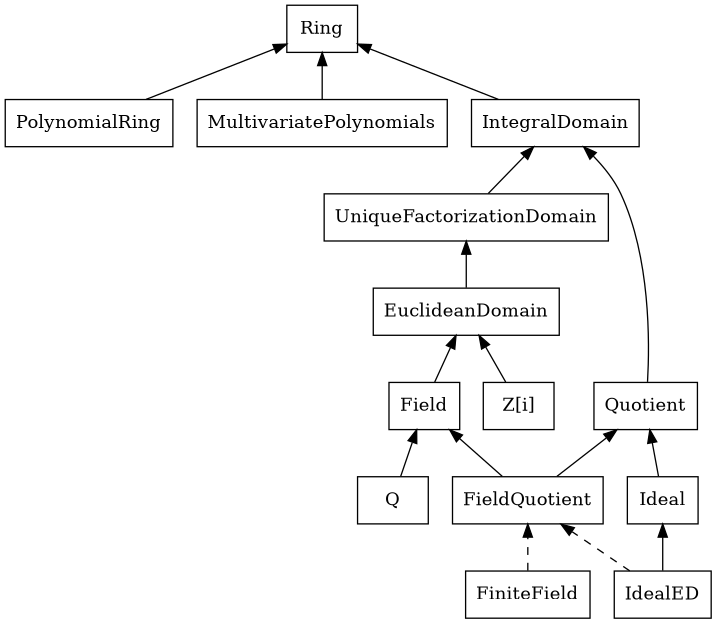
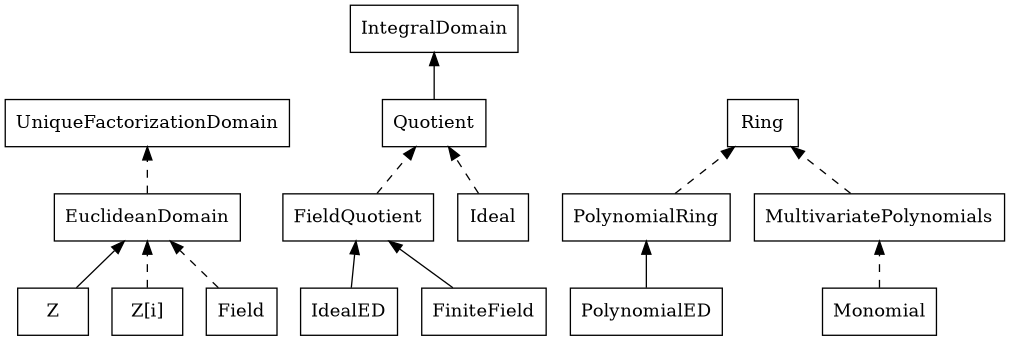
edge "PolynomialRing" -> "Ring": style solid -> dashed
edge "IntegralDomain" -> "Ring": removed
edge "MultivariatePolynomials" -> "Ring": style solid -> dashed
edge "UniqueFactorizationDomain" -> "IntegralDomain": removed
edge "EuclideanDomain" -> "UniqueFactorizationDomain": style solid -> dashed
node "Z": added
node "PolynomialED": added
node "Monomial": added
edge "Field" -> "EuclideanDomain": style solid -> dashed
edge "Z[i]" -> "EuclideanDomain": style solid -> dashed
edge "FieldQuotient" -> "Field": removed
edge "FieldQuotient" -> "Quotient": style solid -> dashed
edge "Ideal" -> "Quotient": style solid -> dashed
node "Q": removed
edge "IdealED" -> "FieldQuotient": style dashed -> solid
edge "FiniteField" -> "FieldQuotient": style dashed -> solid
edge "IdealED" -> "Ideal": removed
